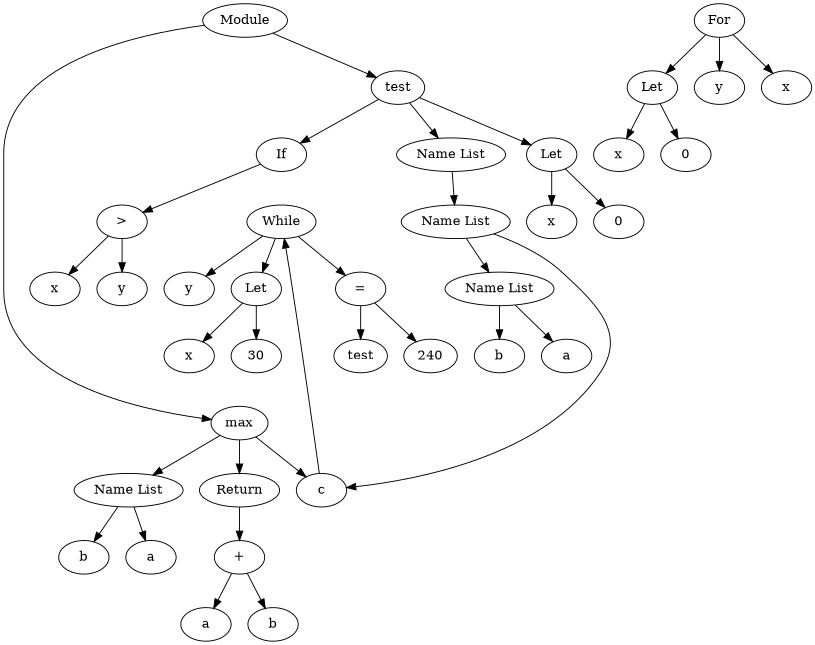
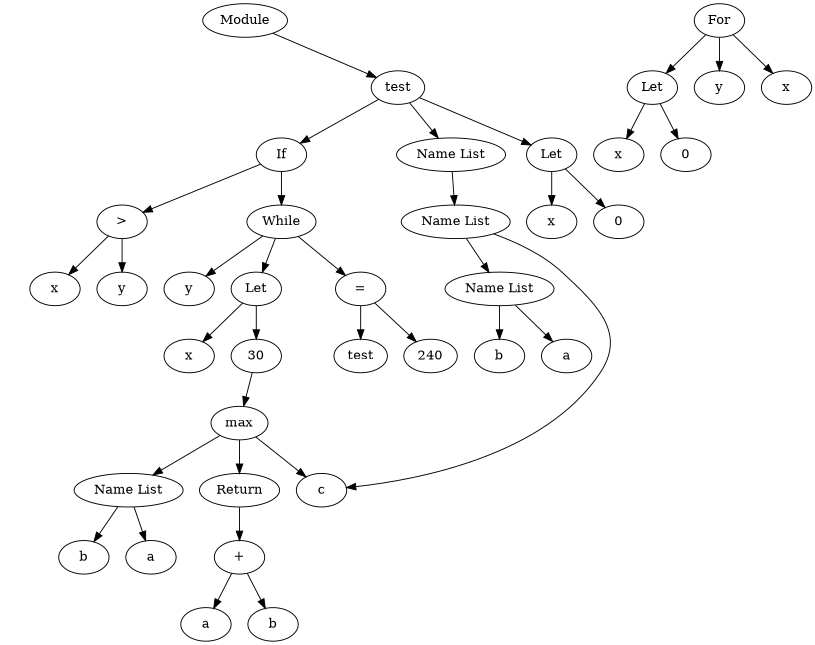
edge "Module" -> "max": now "30" -> "max"
edge "c" -> "While": now "If" -> "While"
